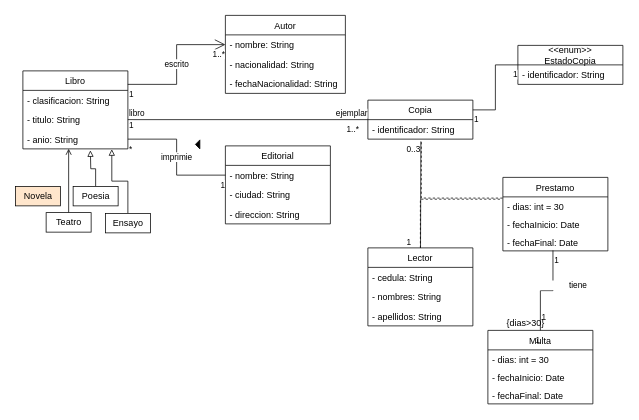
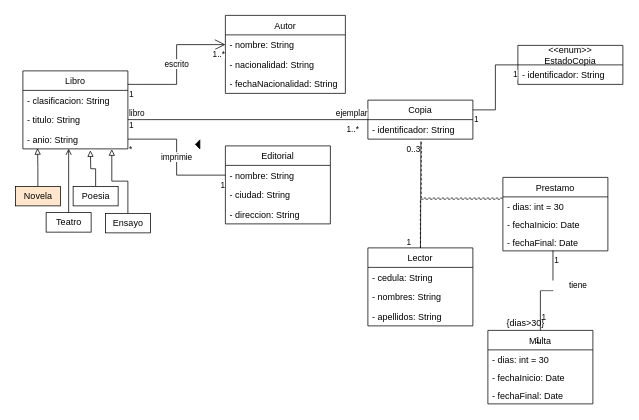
edge "Novela" -> "- anio: String": added
